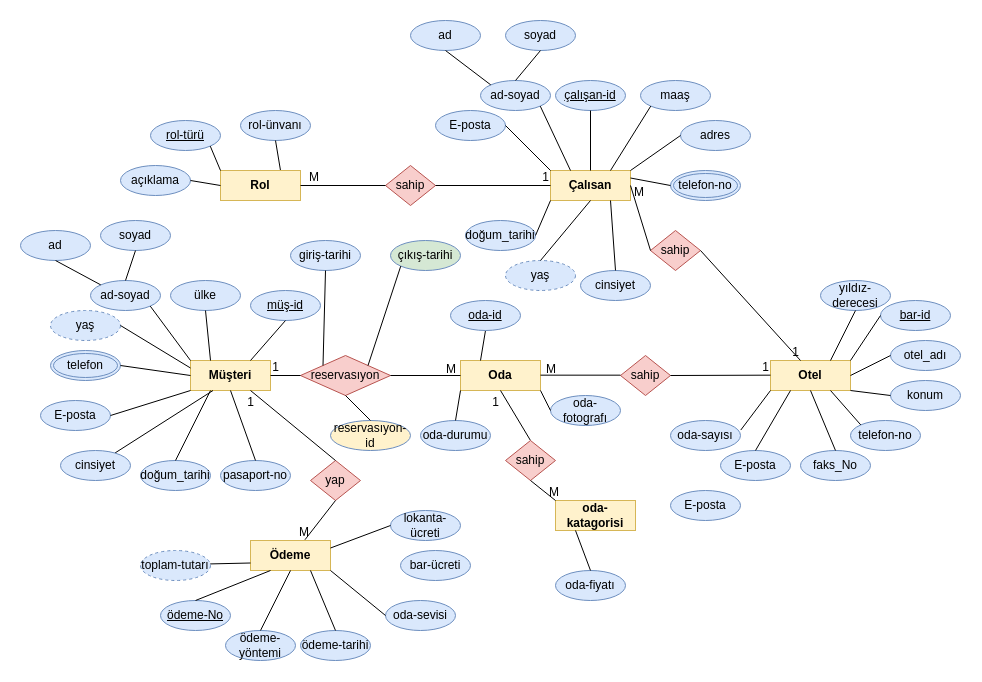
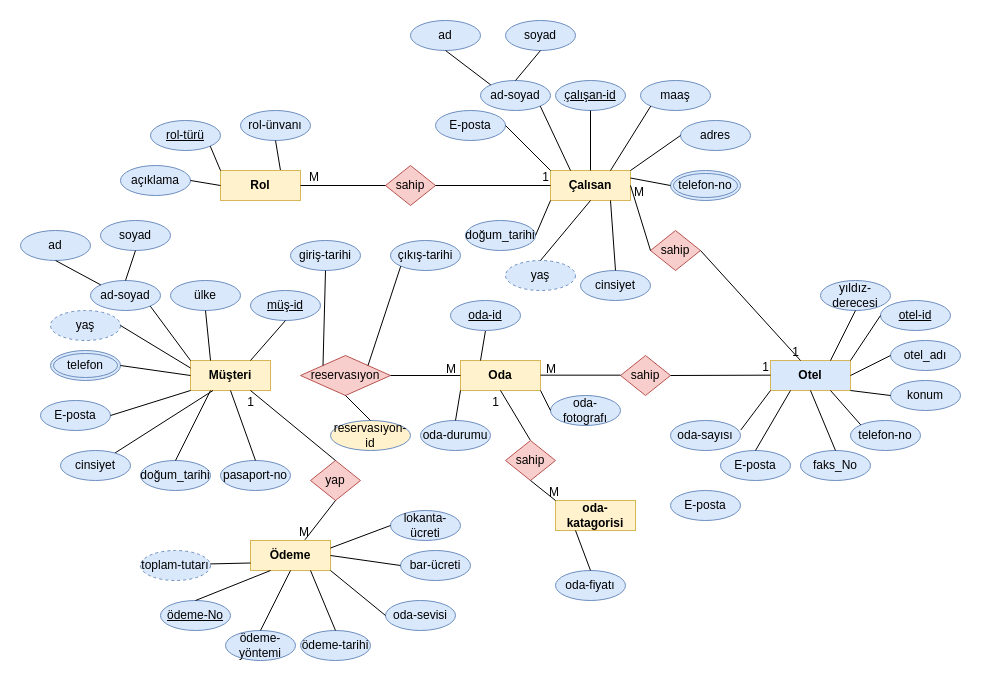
node "çıkış-tarihi": fillcolor #d5e8d4 -> #dae8fc
node "bar-id": label "bar-id" -> "otel-id"
edge "Müşteri" -- "reservasıyon": removed, label "1"
node "Otel": fillcolor #fff2cc -> #dae8fc
edge "Ödeme" -- "bar-ücreti": added
